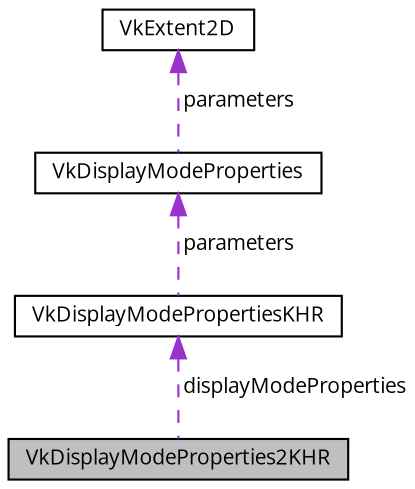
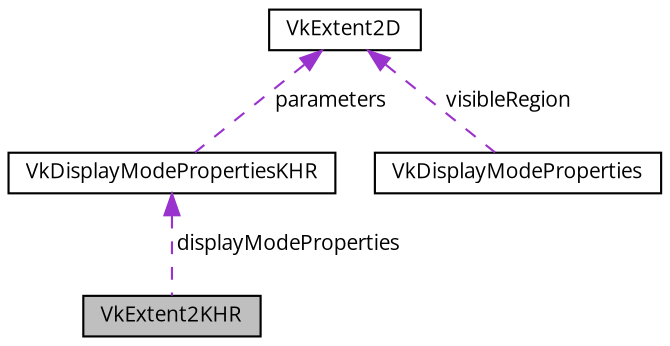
edge "VkDisplayModeProperties" -> "VkExtent2D": label " parameters" -> " visibleRegion"
edge "VkDisplayModePropertiesKHR" -> "VkDisplayModeProperties": now "VkDisplayModePropertiesKHR" -> "VkExtent2D"
node "VkDisplayModeProperties2KHR": label "VkDisplayModeProperties2KHR" -> "VkExtent2KHR"
